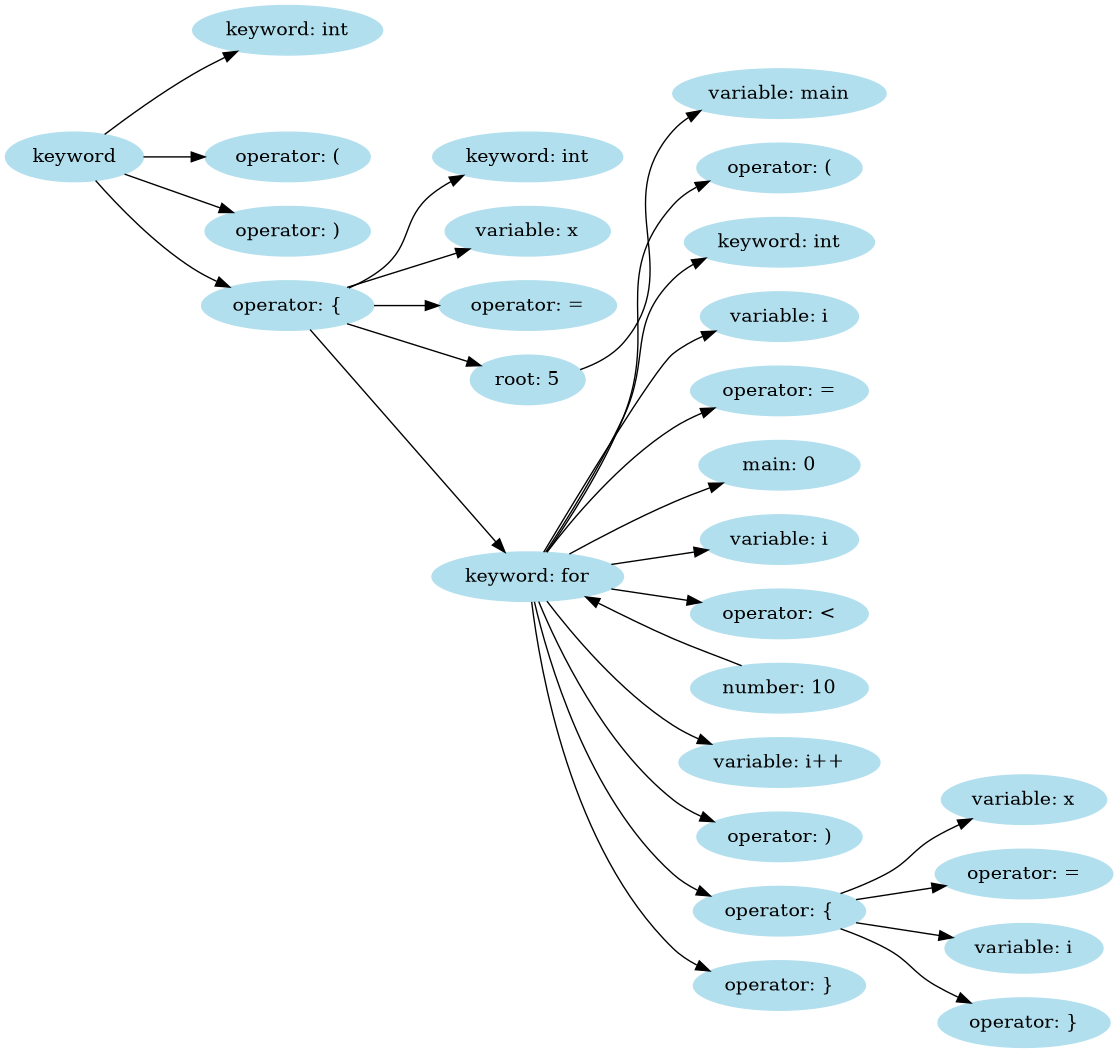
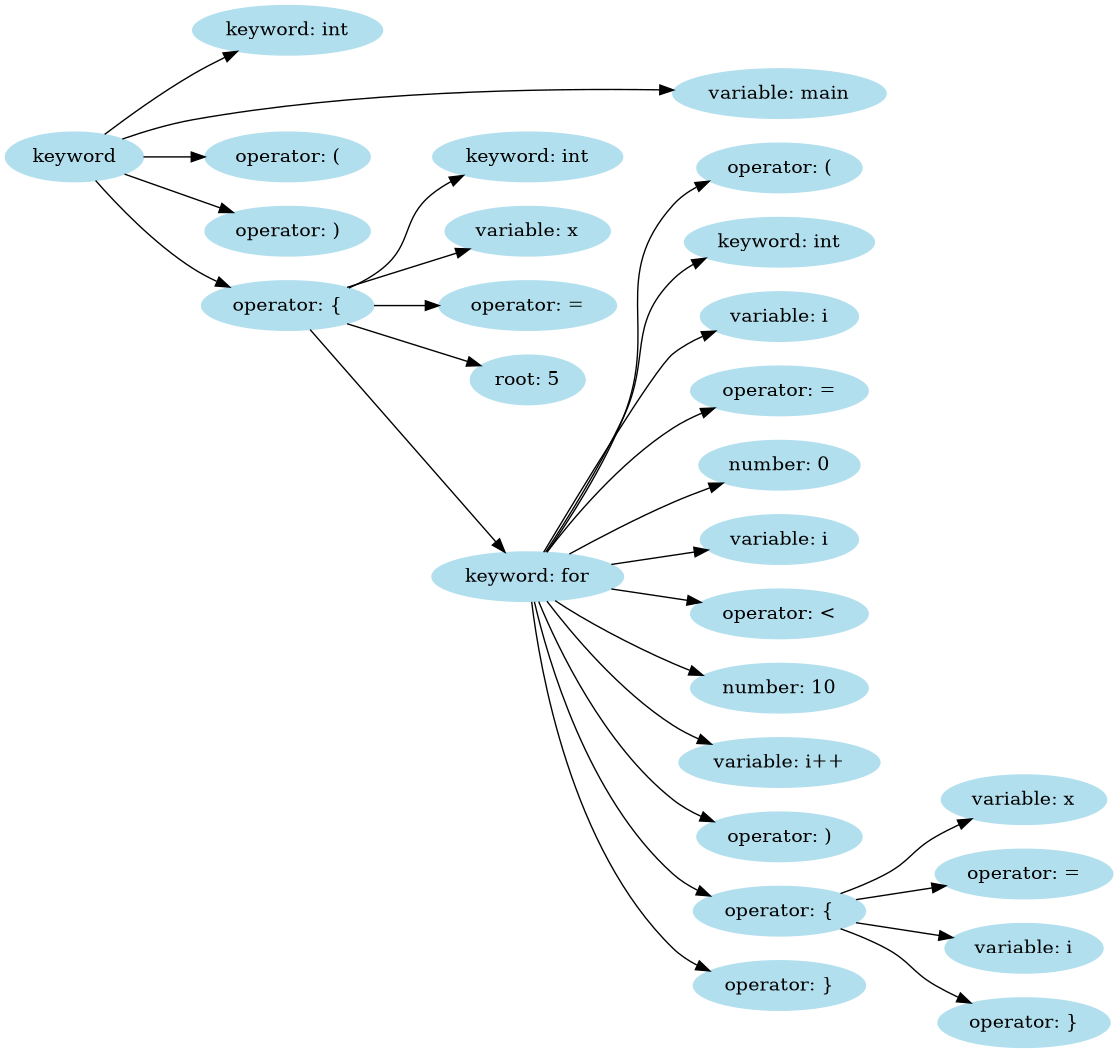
edge "root: 5" -> "variable: main": now "keyword" -> "variable: main"
node "main: 0": label "main: 0" -> "number: 0"
edge "number: 10" -> "keyword: for": reversed
